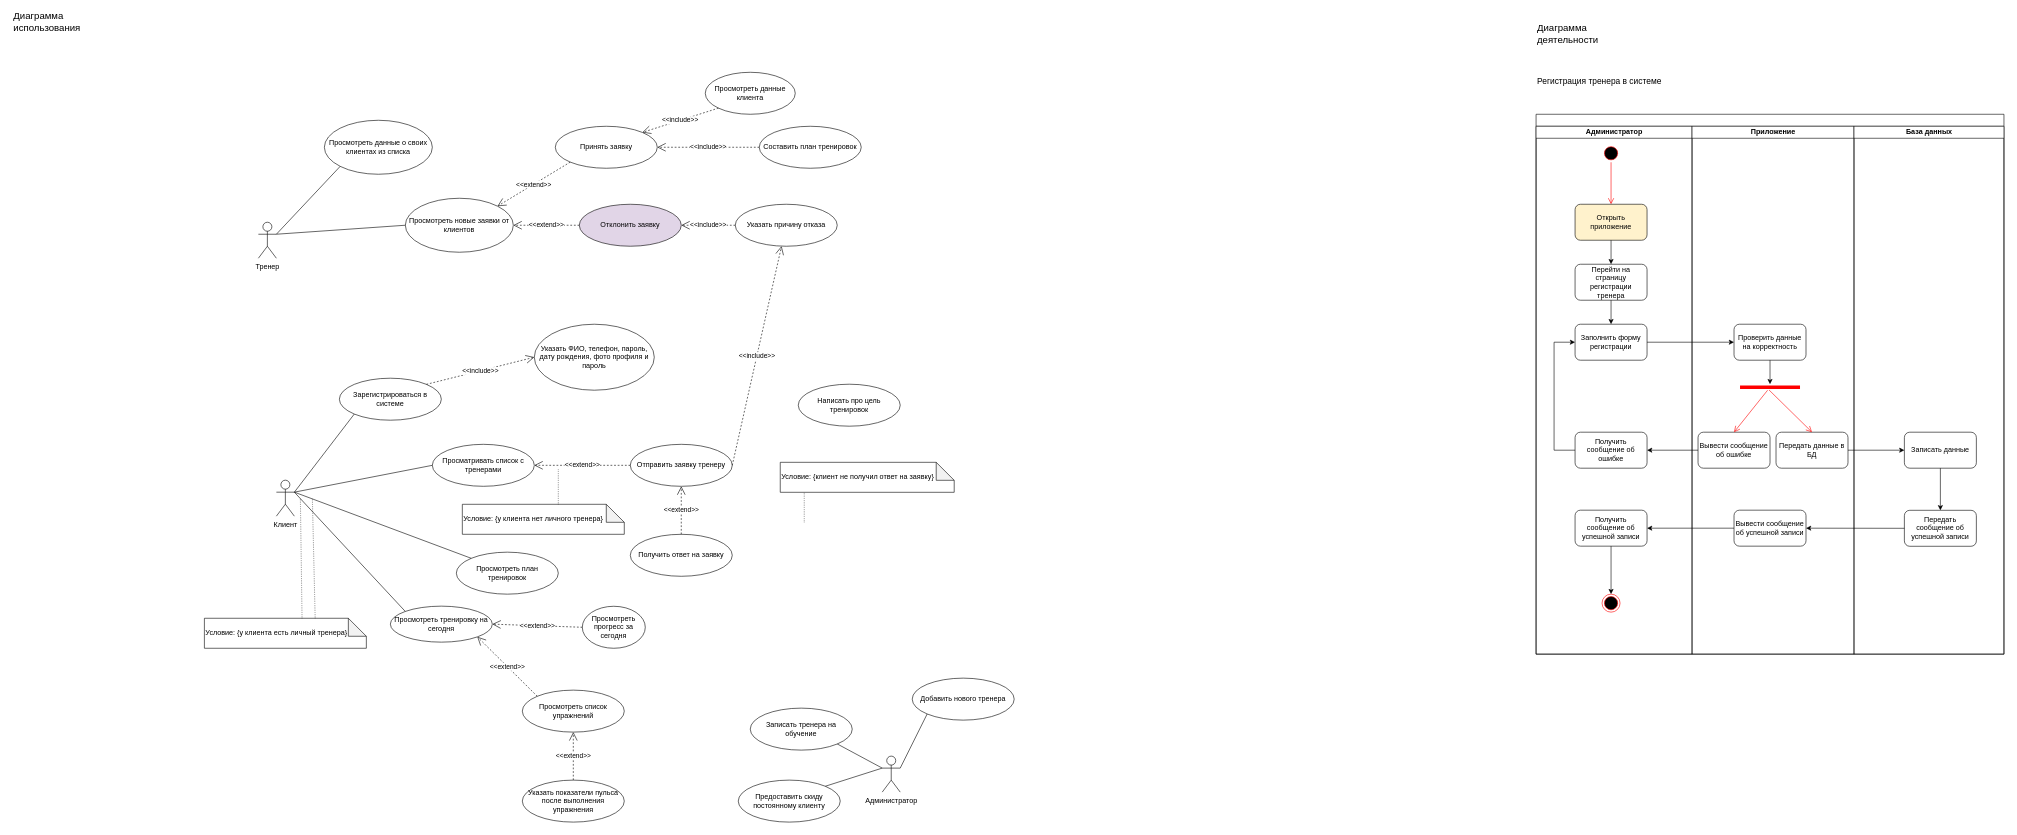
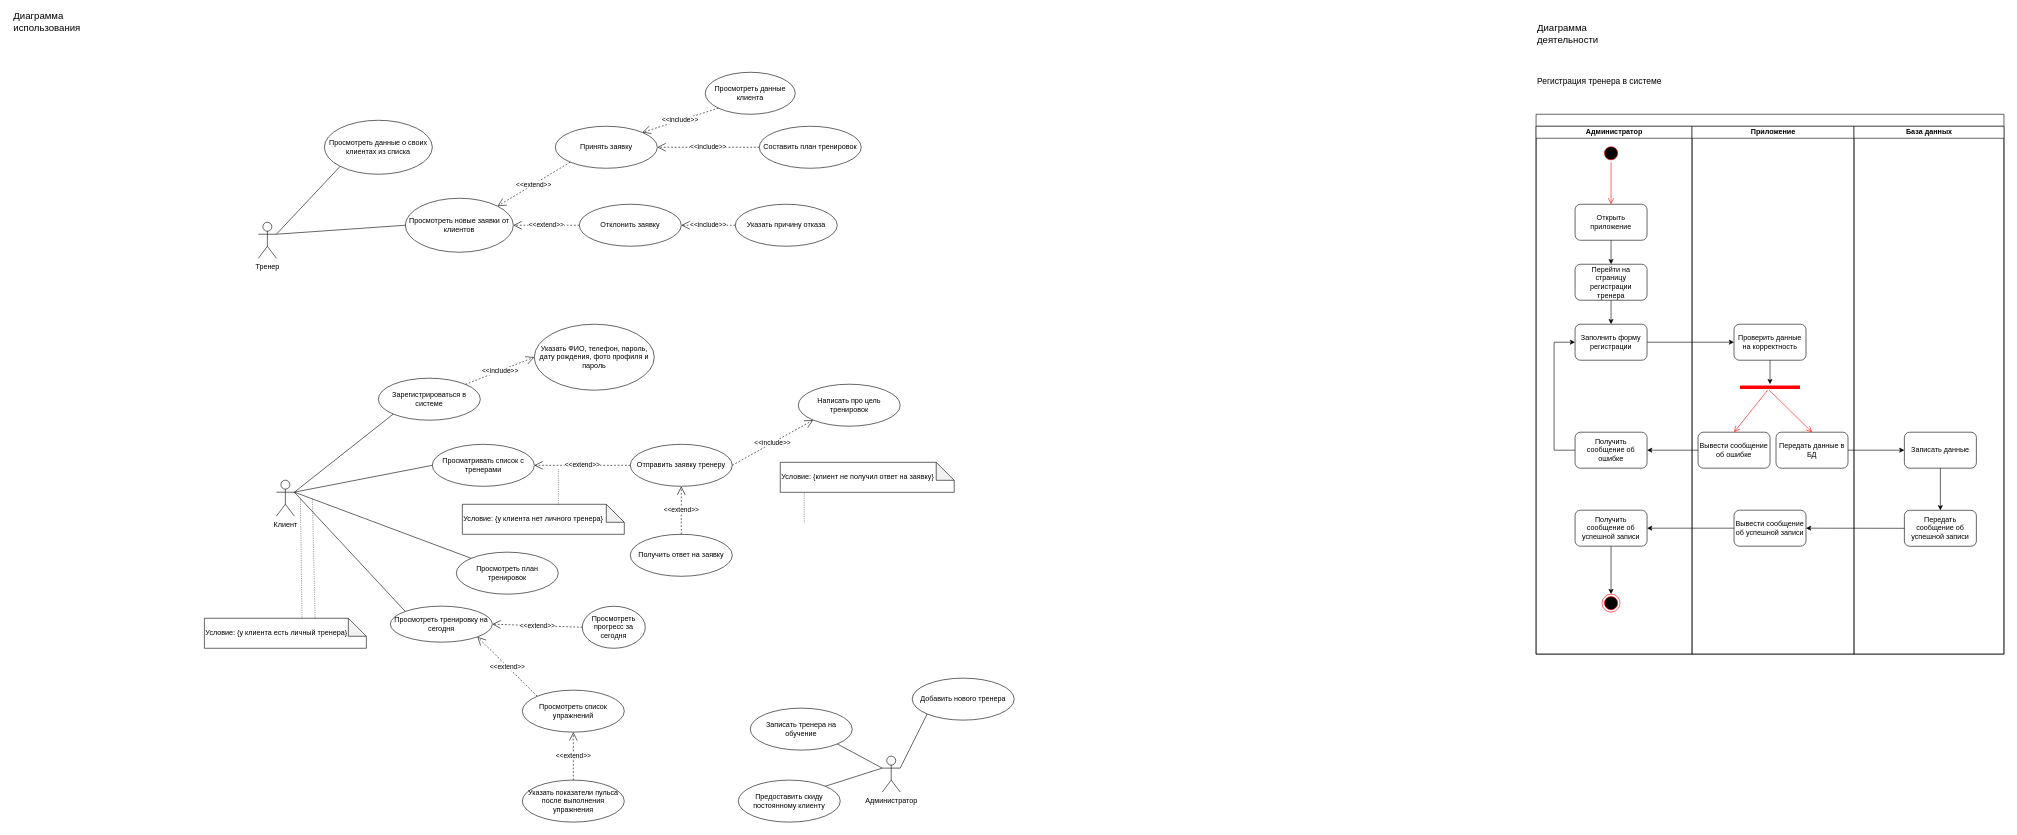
node "Открыть приложение": fillcolor #fff2cc -> #ffffff
node "Отклонить заявку": fillcolor #e1d5e7 -> #ffffff
edge "Отправить заявку тренеру" -> "Указать причину отказа": now "Отправить заявку тренеру" -> "Написать про цель тренировок"
node "Зарегистрироваться в системе": moved (390, 399) -> (429, 399)
